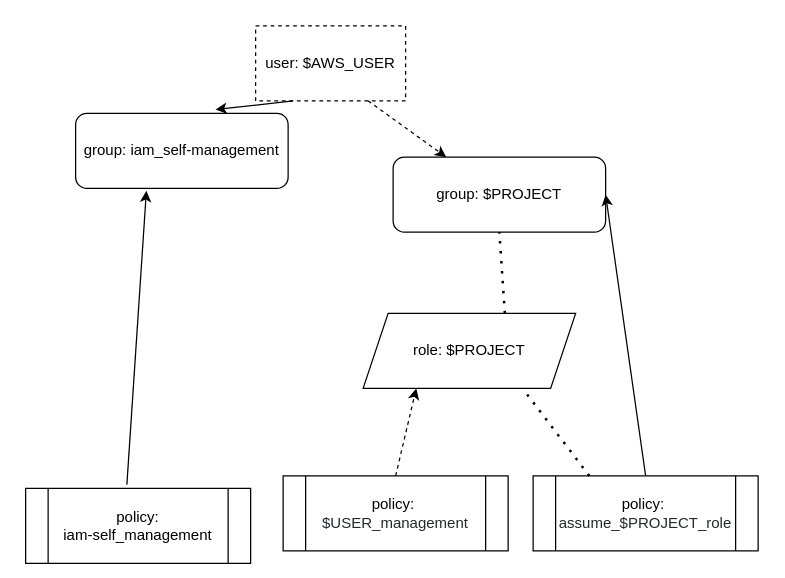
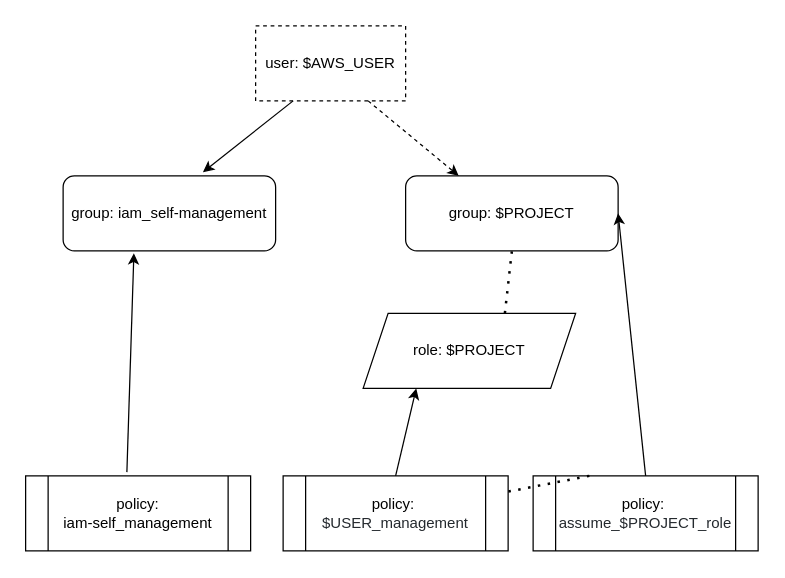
node "group: iam_self-management": moved (182, 151) -> (169, 213)
node "group: $PROJECT": moved (499, 194) -> (512, 213)
edge "policy: $USER_management" -> "role: $PROJECT": style dashed -> solid
edge "role: $PROJECT" -- "policy: assume_$PROJECT_role": now "policy: $USER_management" -- "policy: assume_$PROJECT_role"
node "policy: iam-self_management": moved (138, 526) -> (138, 513)
